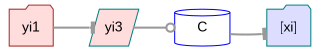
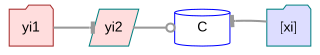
node "yi3": label "yi3" -> "yi2"
edge "C" -> "[xi]": reversed
